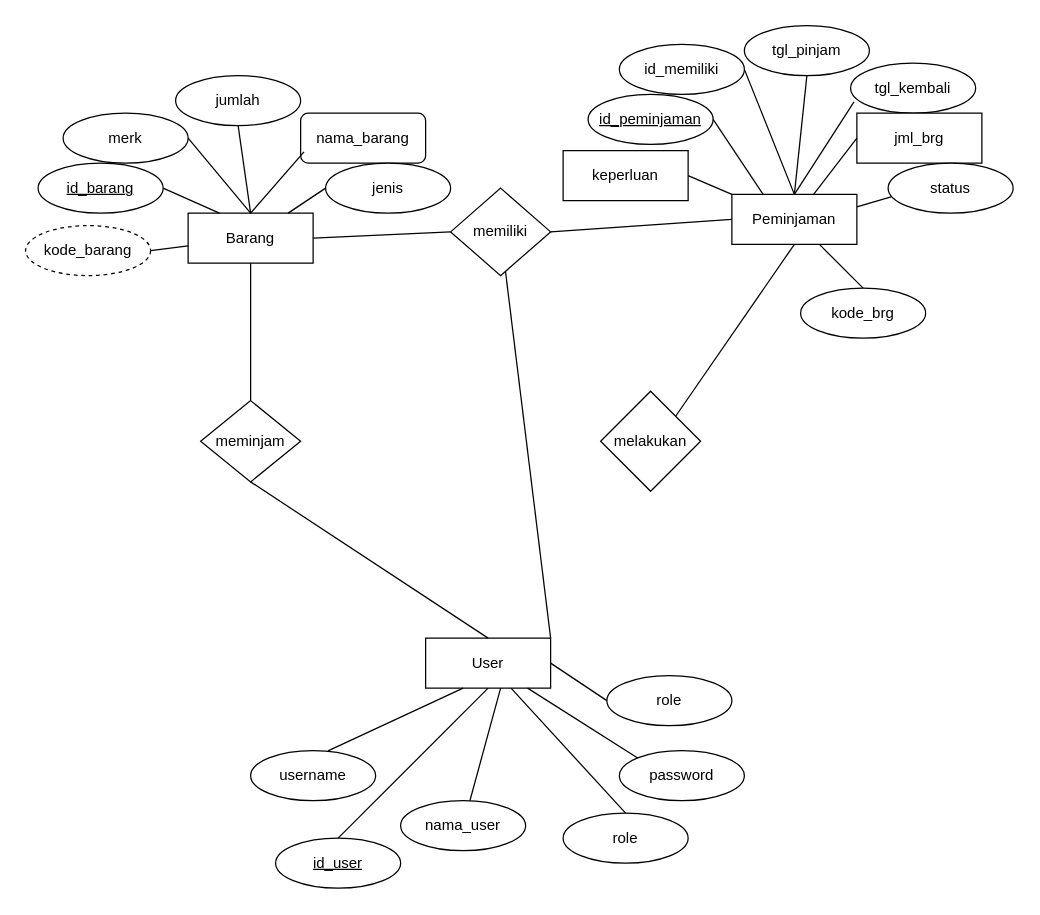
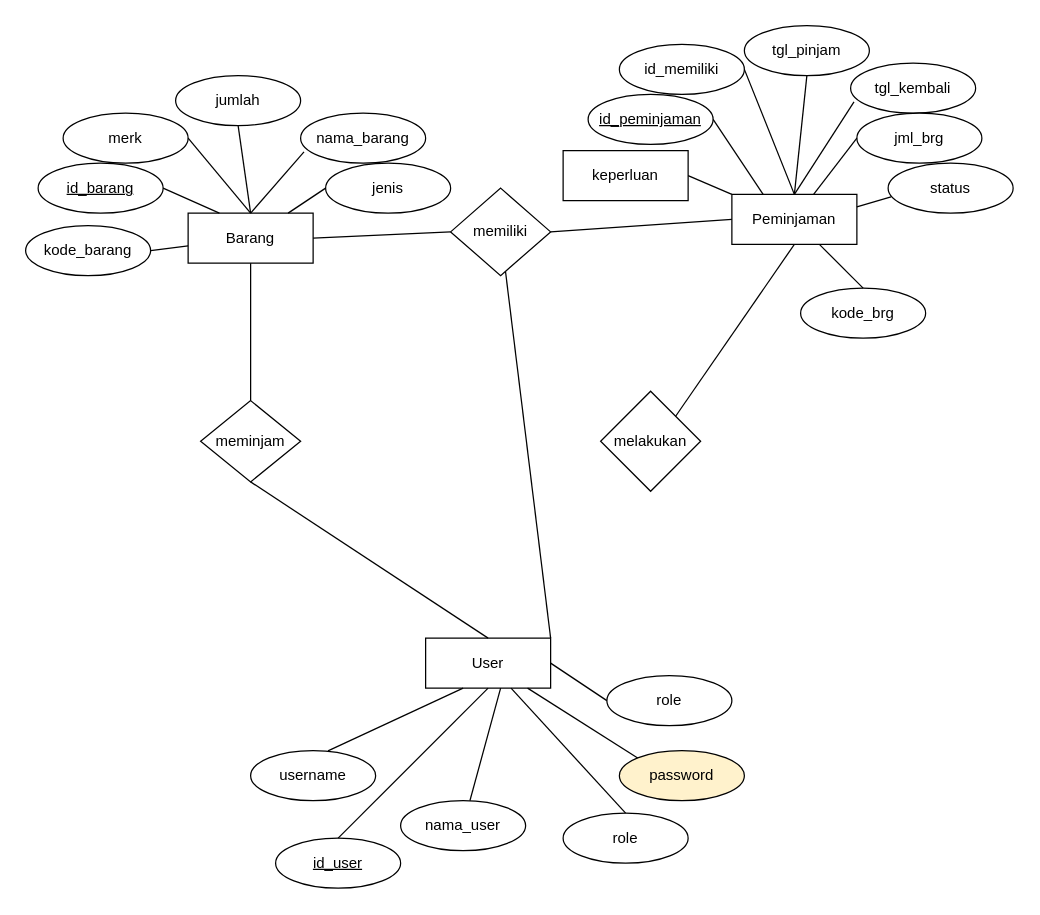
node "nama_barang": shape rounded rectangle -> ellipse
node "jml_brg": shape rectangle -> ellipse
node "kode_barang": style dashed -> solid
node "password": fillcolor #ffffff -> #fff2cc
